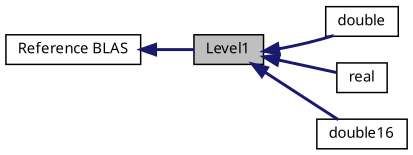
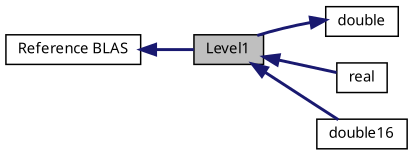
edge "double" -> "Level1": reversed
